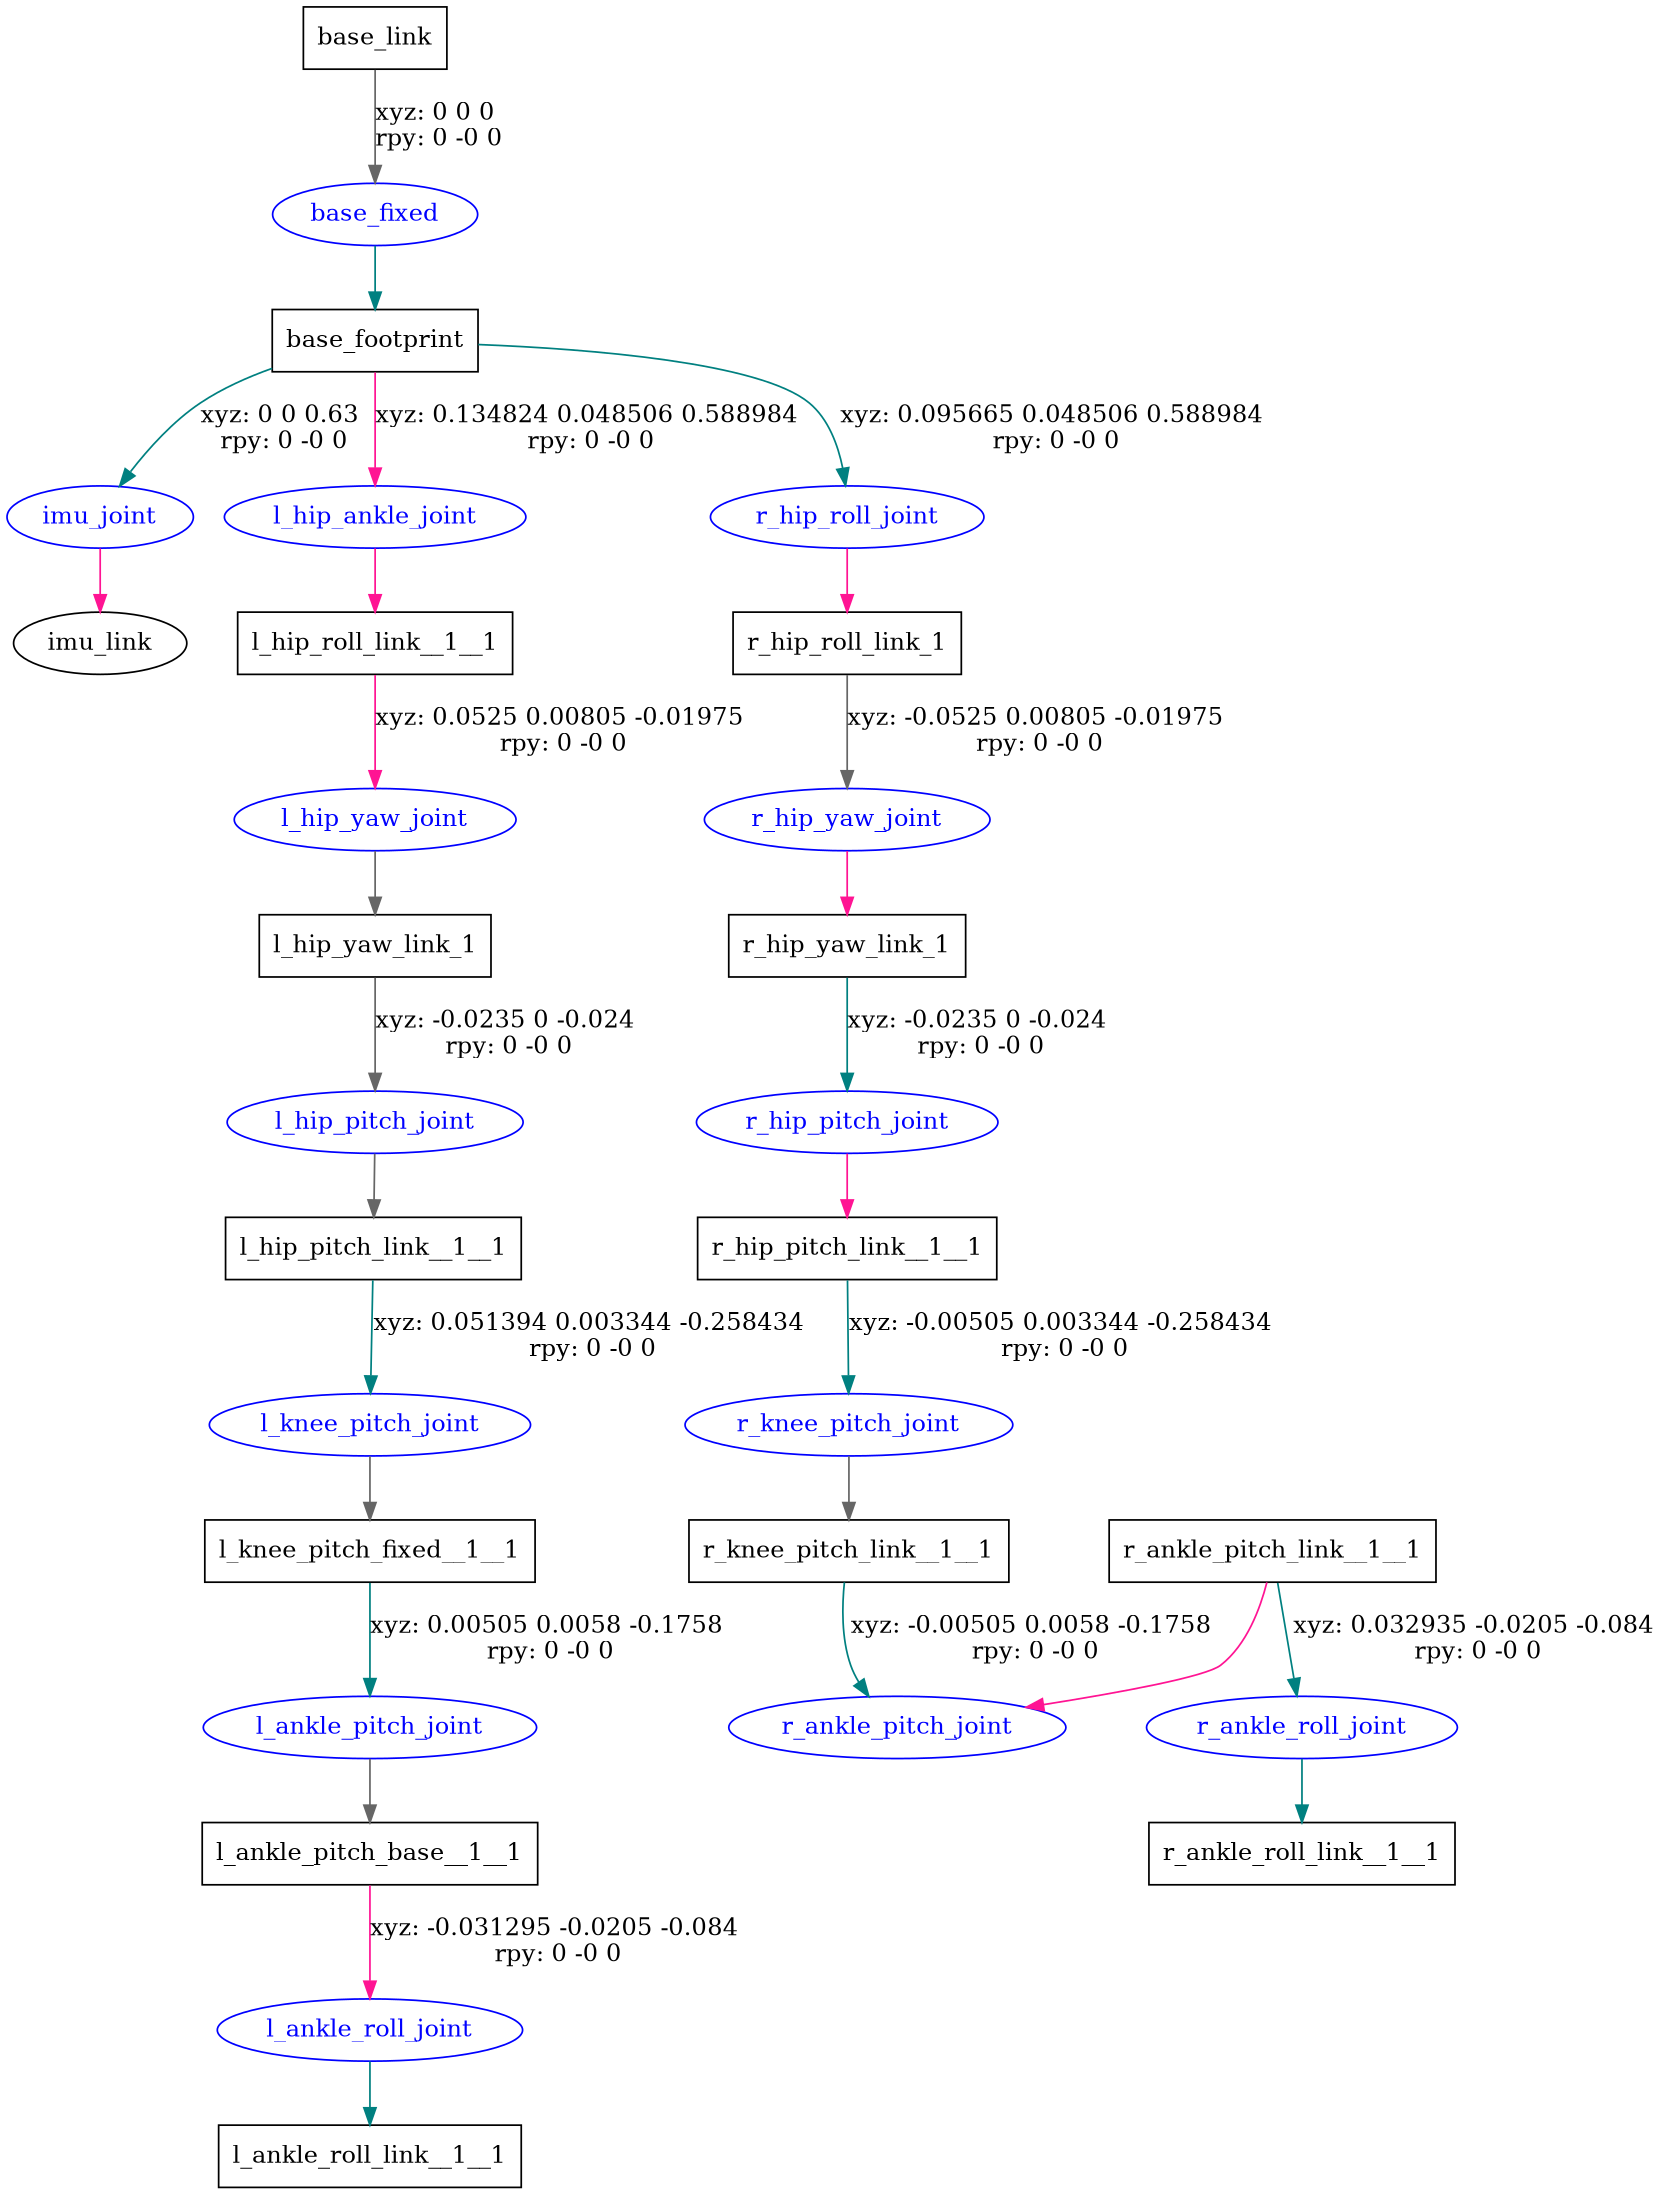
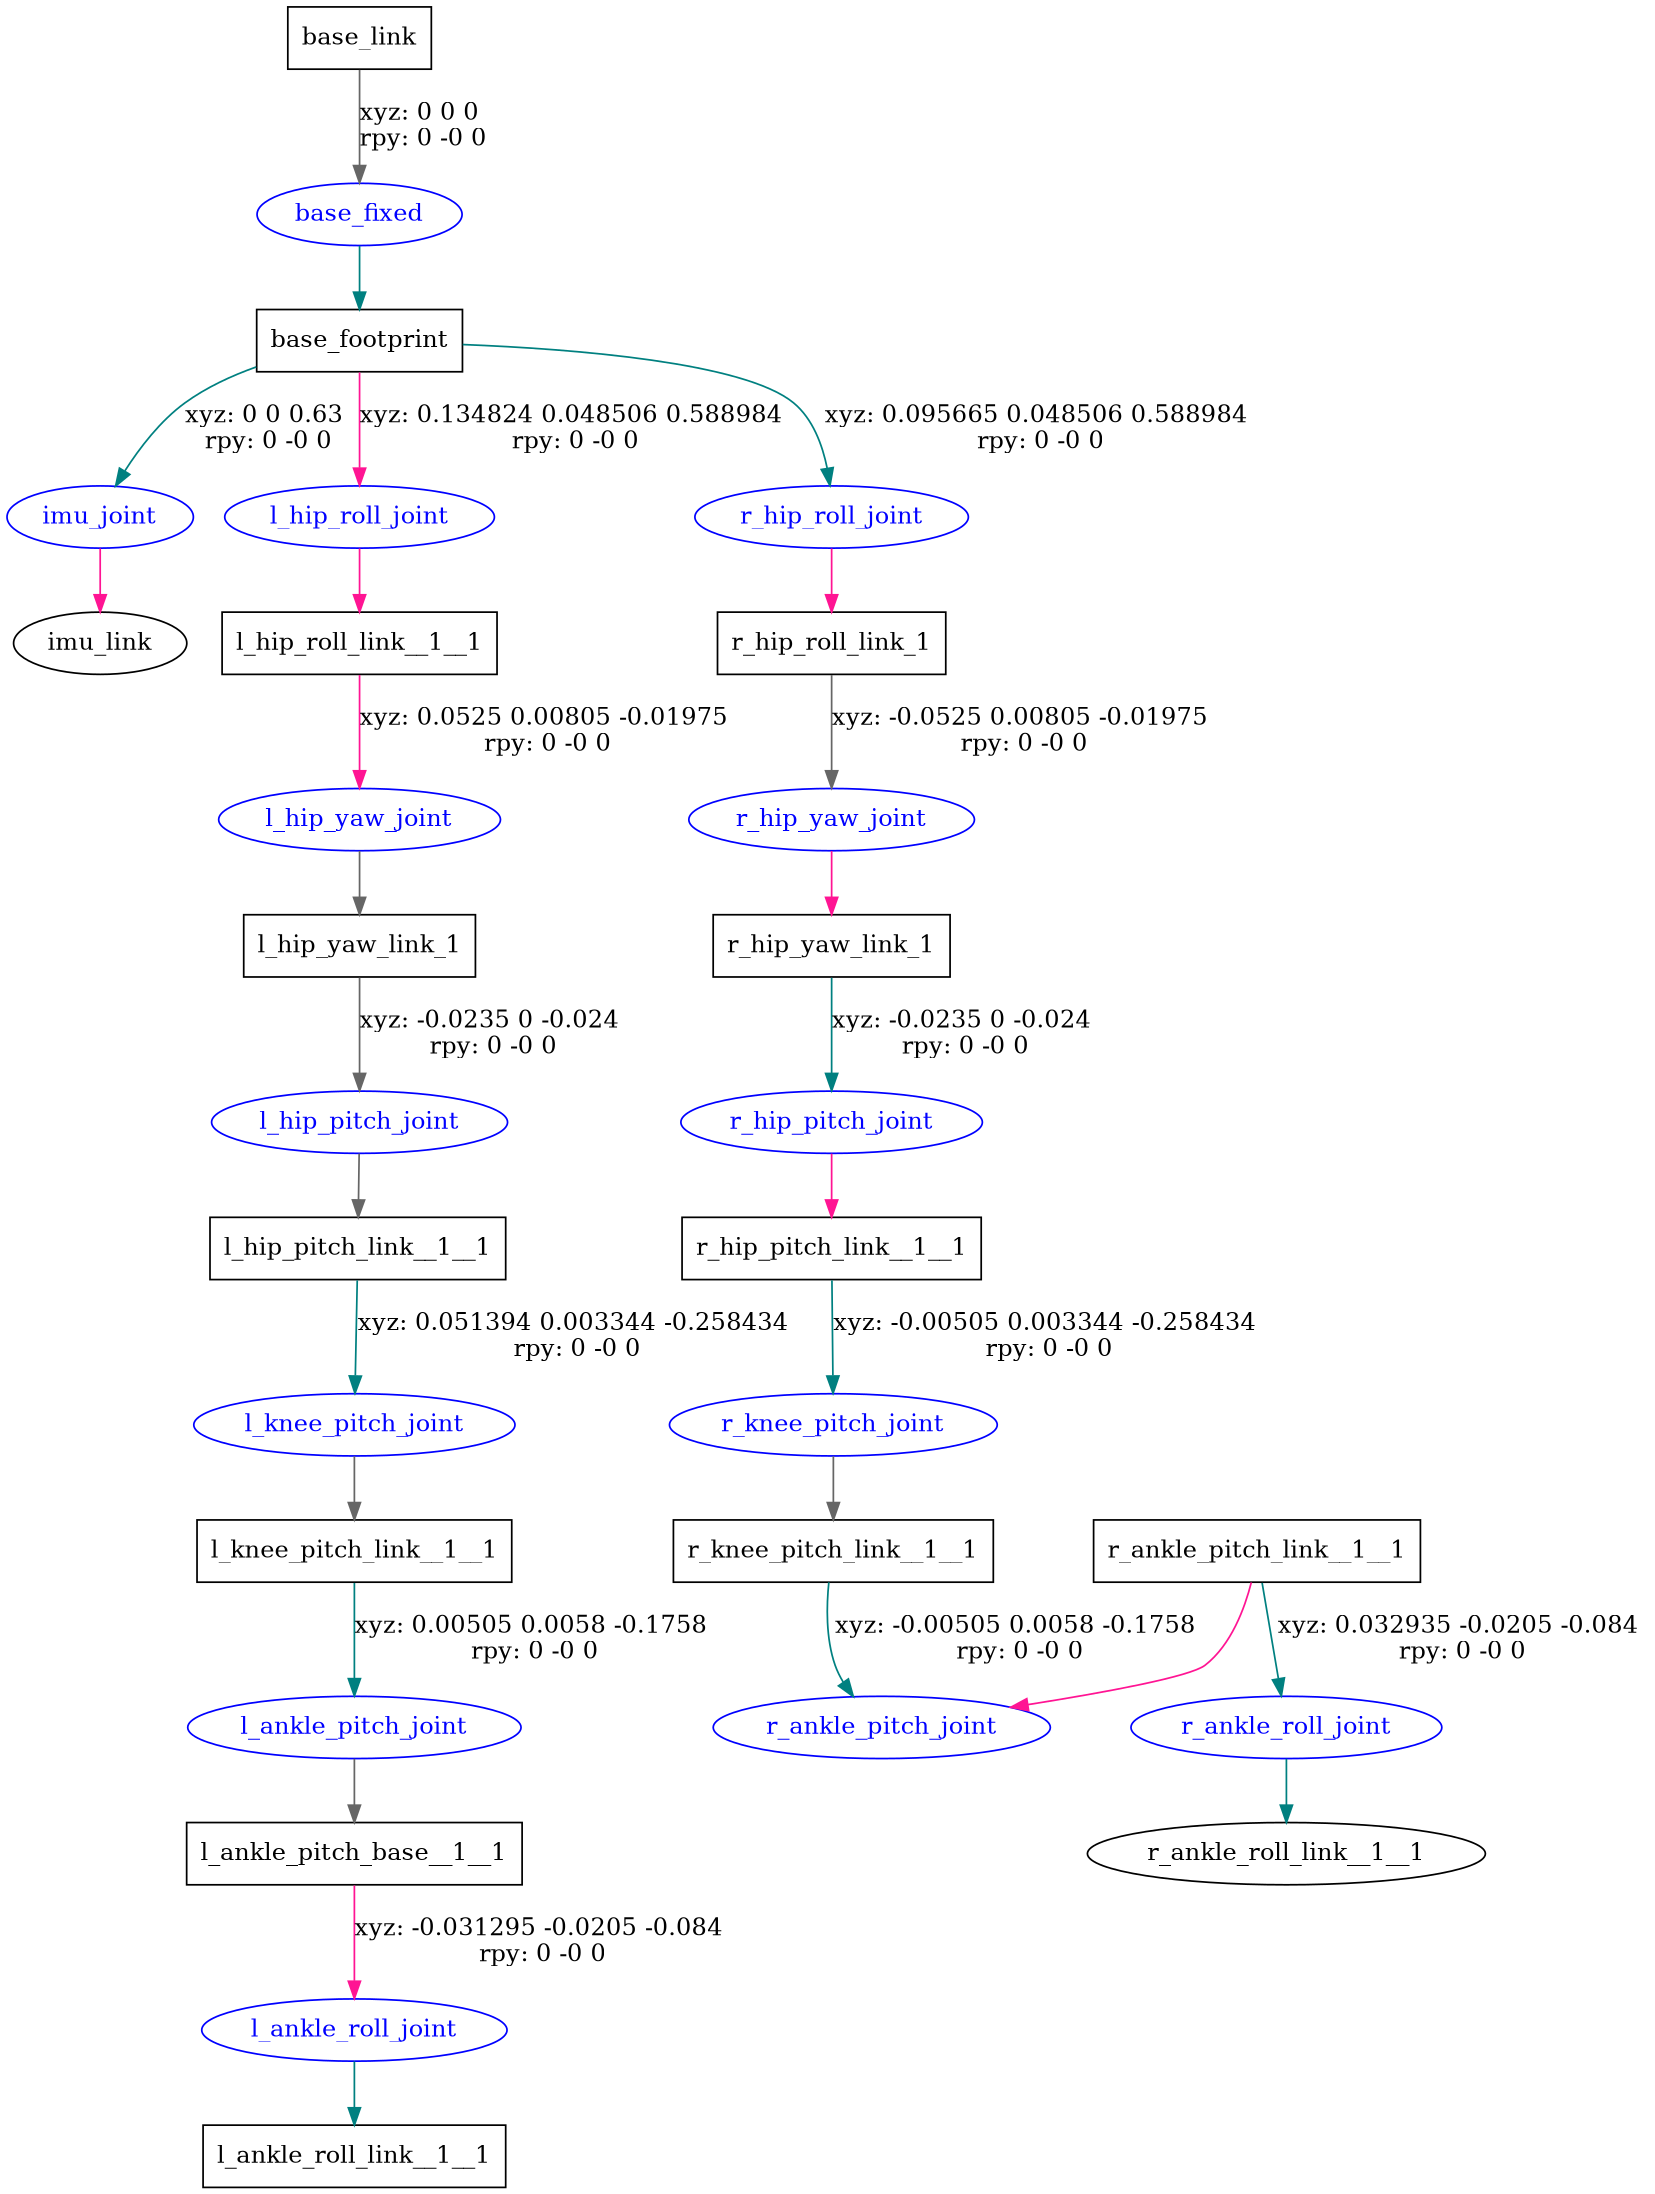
node "l_hip_ankle_joint": label "l_hip_ankle_joint" -> "l_hip_roll_joint"
node "l_knee_pitch_fixed__1__1": label "l_knee_pitch_fixed__1__1" -> "l_knee_pitch_link__1__1"
node "r_ankle_roll_link__1__1": shape box -> ellipse
